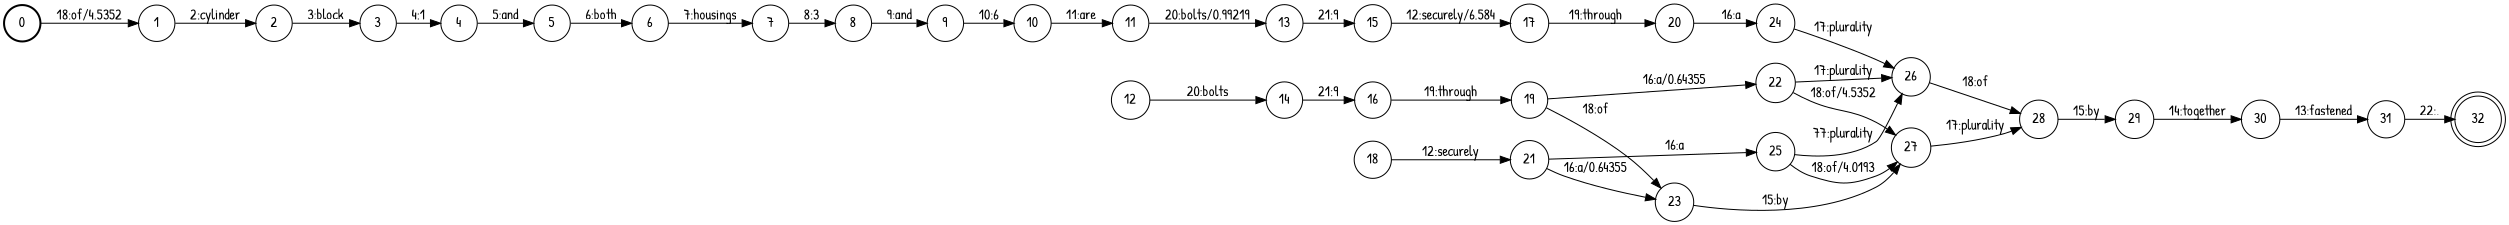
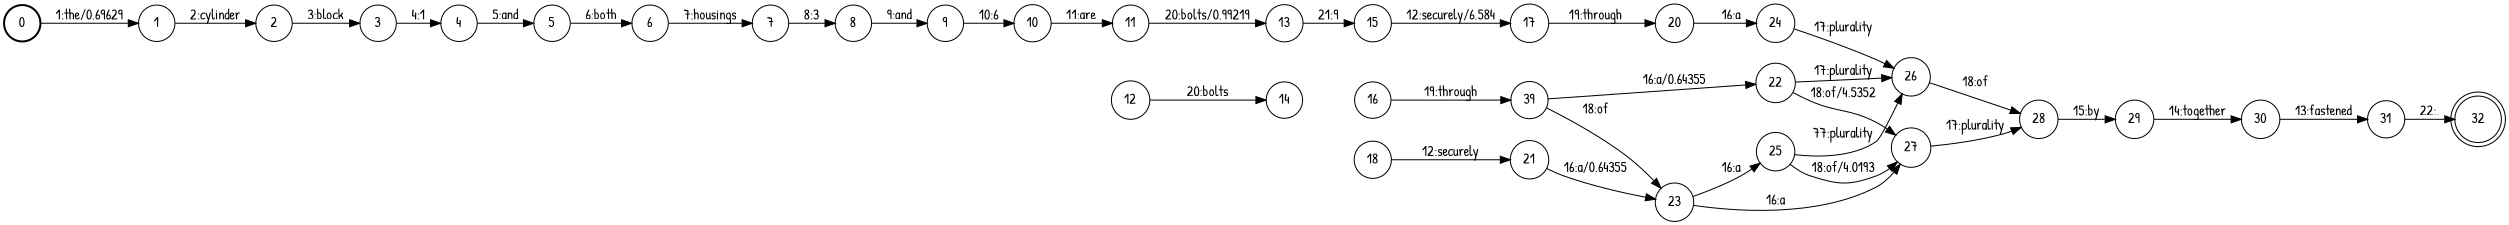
edge "0" -> "1": label "18:of/4.5352" -> "1:the/0.69629"
edge "14" -> "16": removed, label "21:9"
node "19": label "19" -> "39"
edge "21" -> "25": now "23" -> "25"
edge "23" -> "27": label "15:by" -> "16:a"
